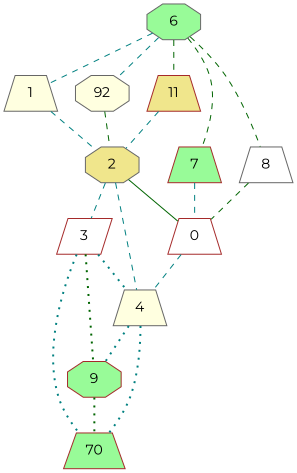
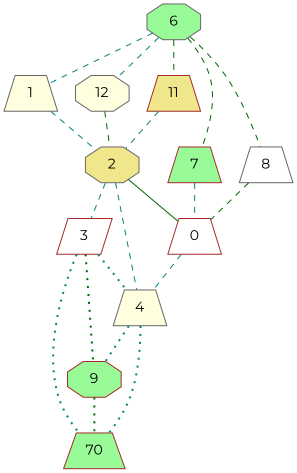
node "92": label "92" -> "12"
